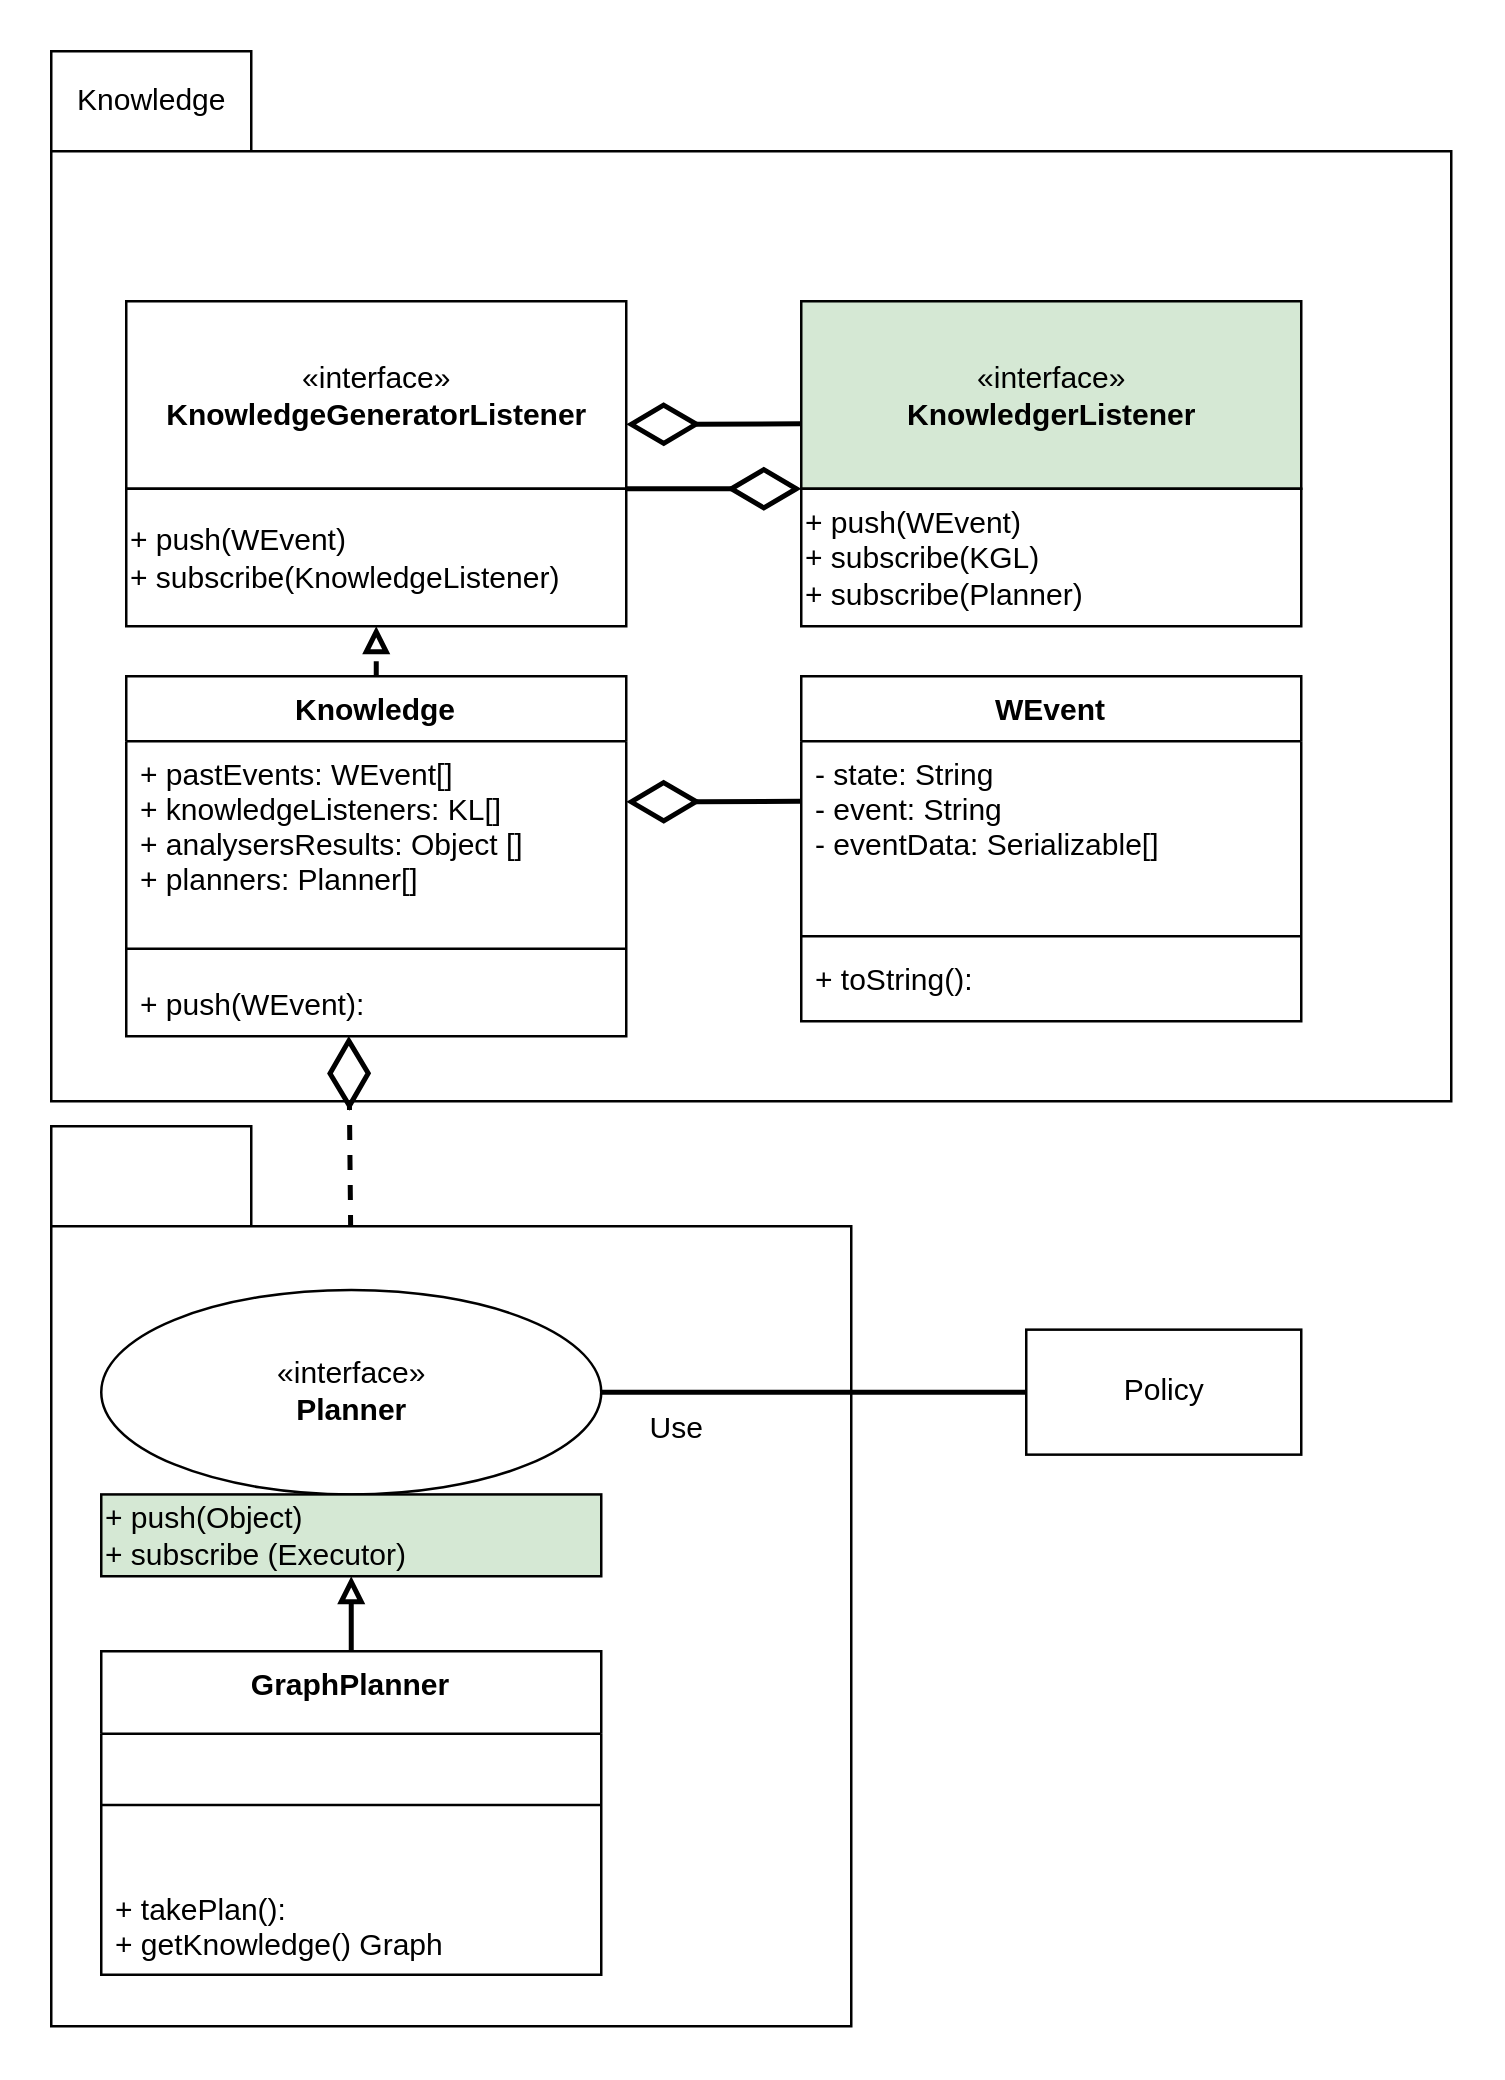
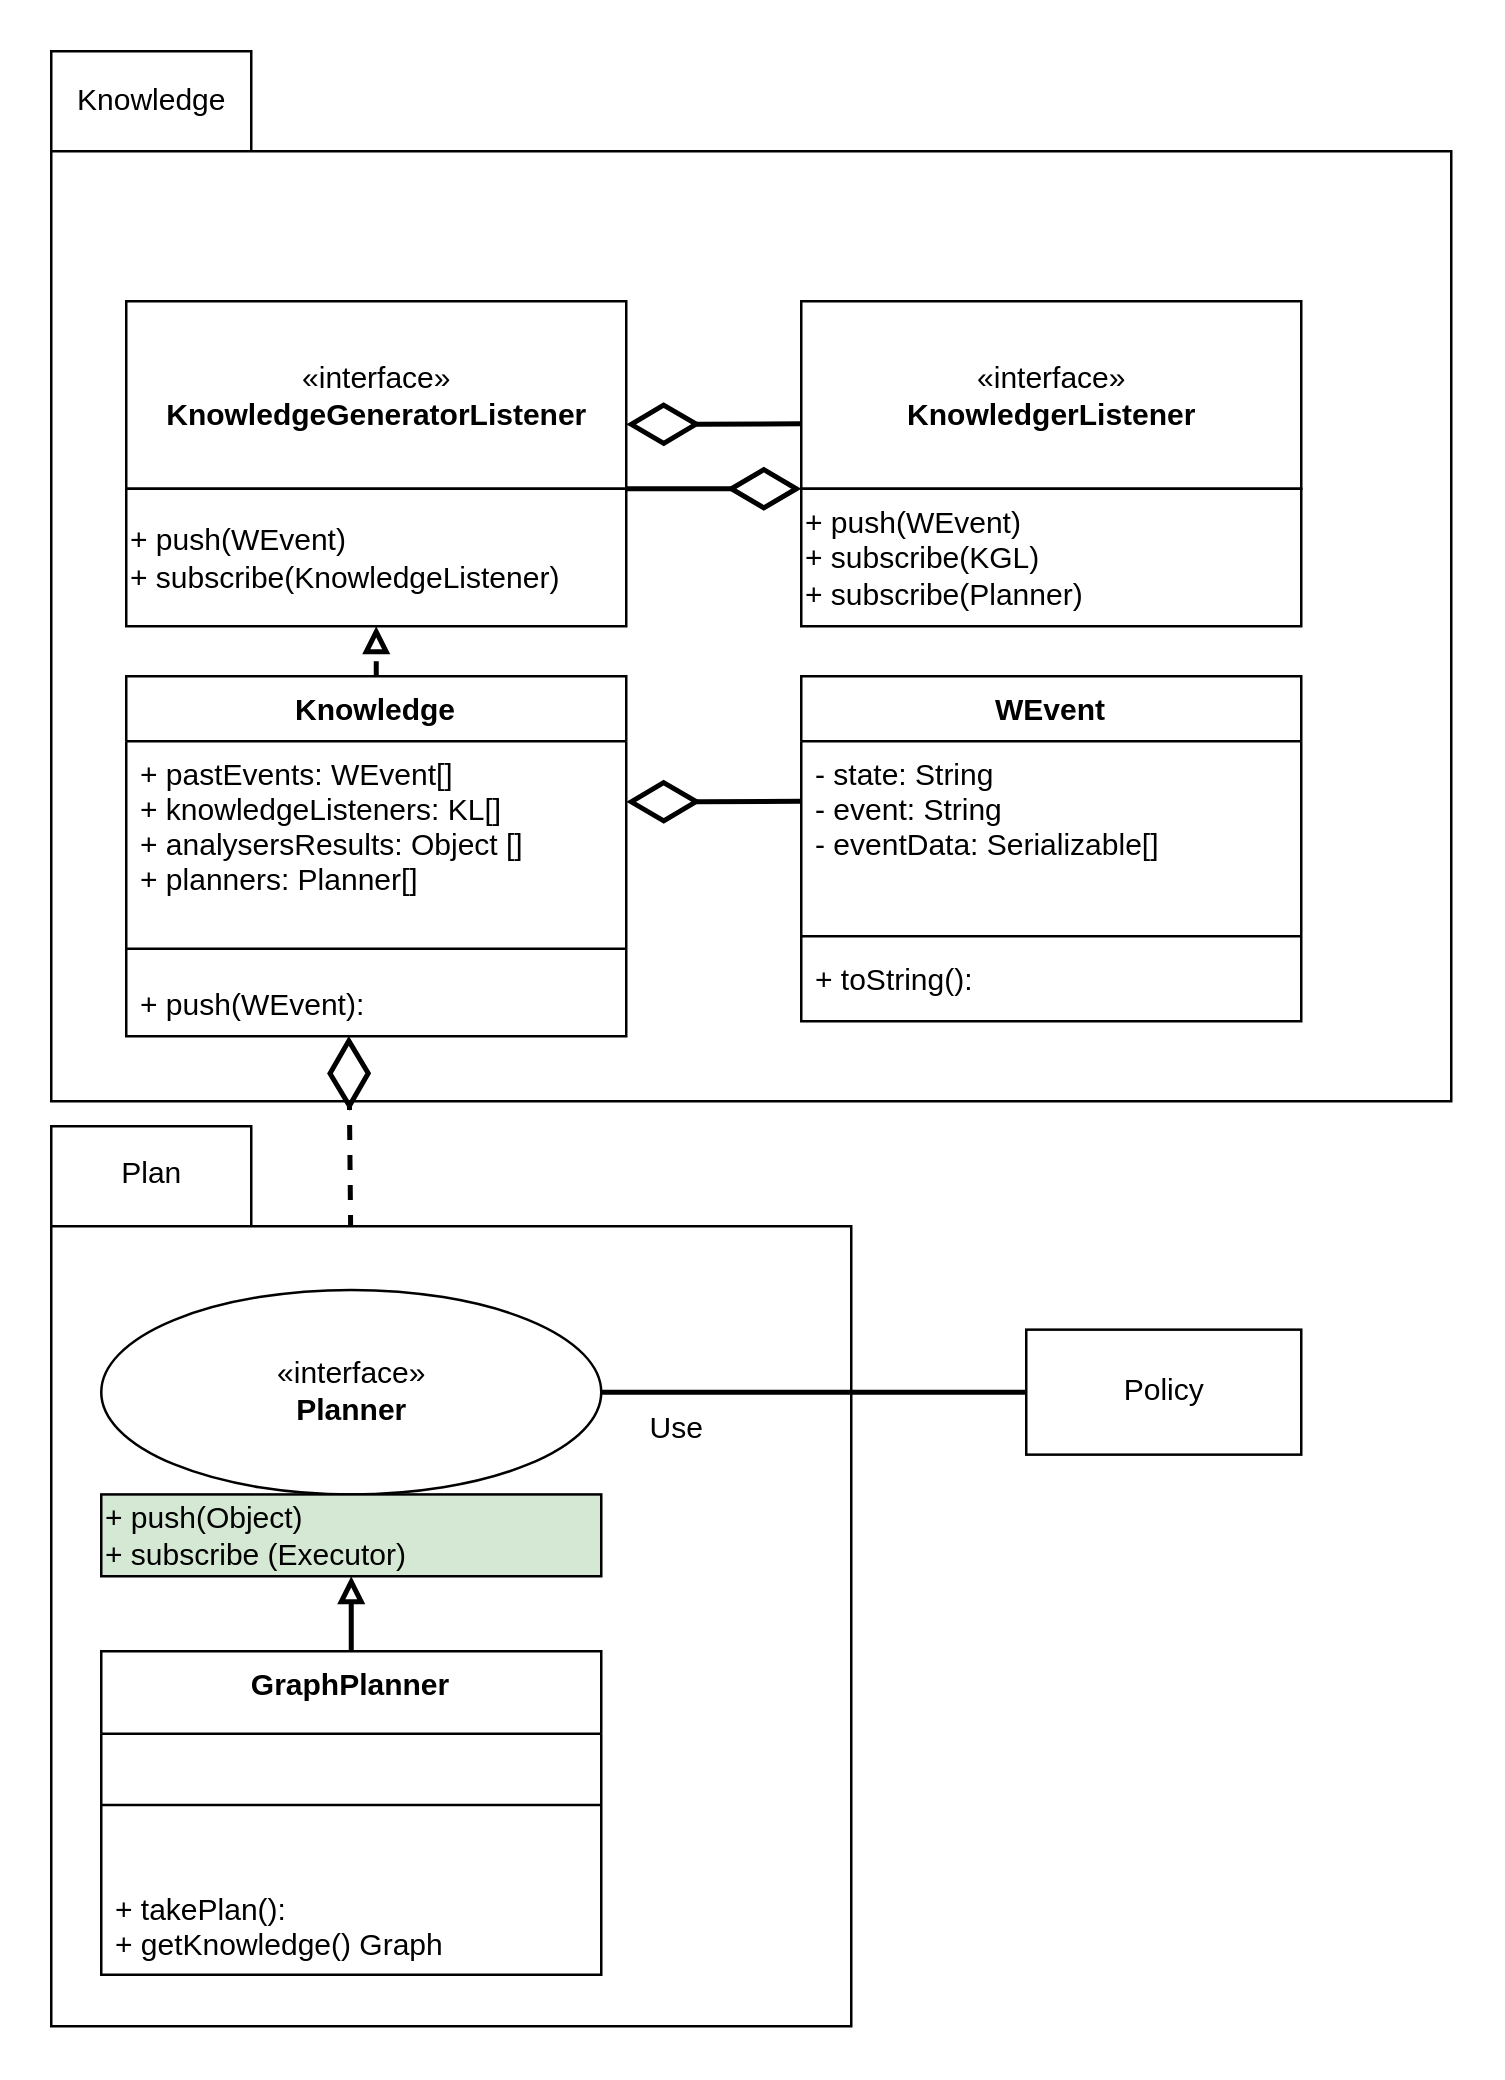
node "«interface» KnowledgerListener": fillcolor #d5e8d4 -> #ffffff
node "Plan": added
